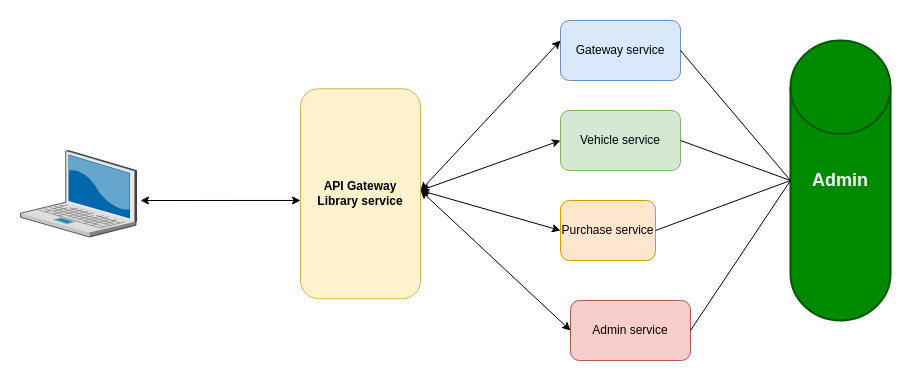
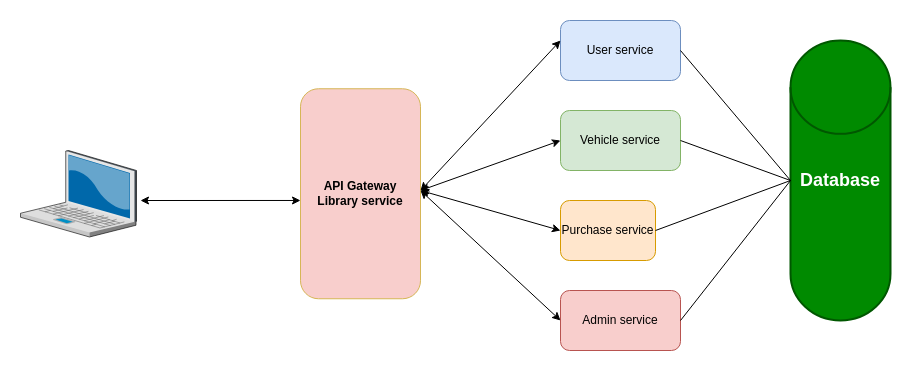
node "Gateway service": label "Gateway service" -> "User service"
node "Admin": label "Admin" -> "Database"
node "API Gateway Library service": fillcolor #fff2cc -> #f8cecc
node "Admin service": moved (631, 331) -> (621, 321)
